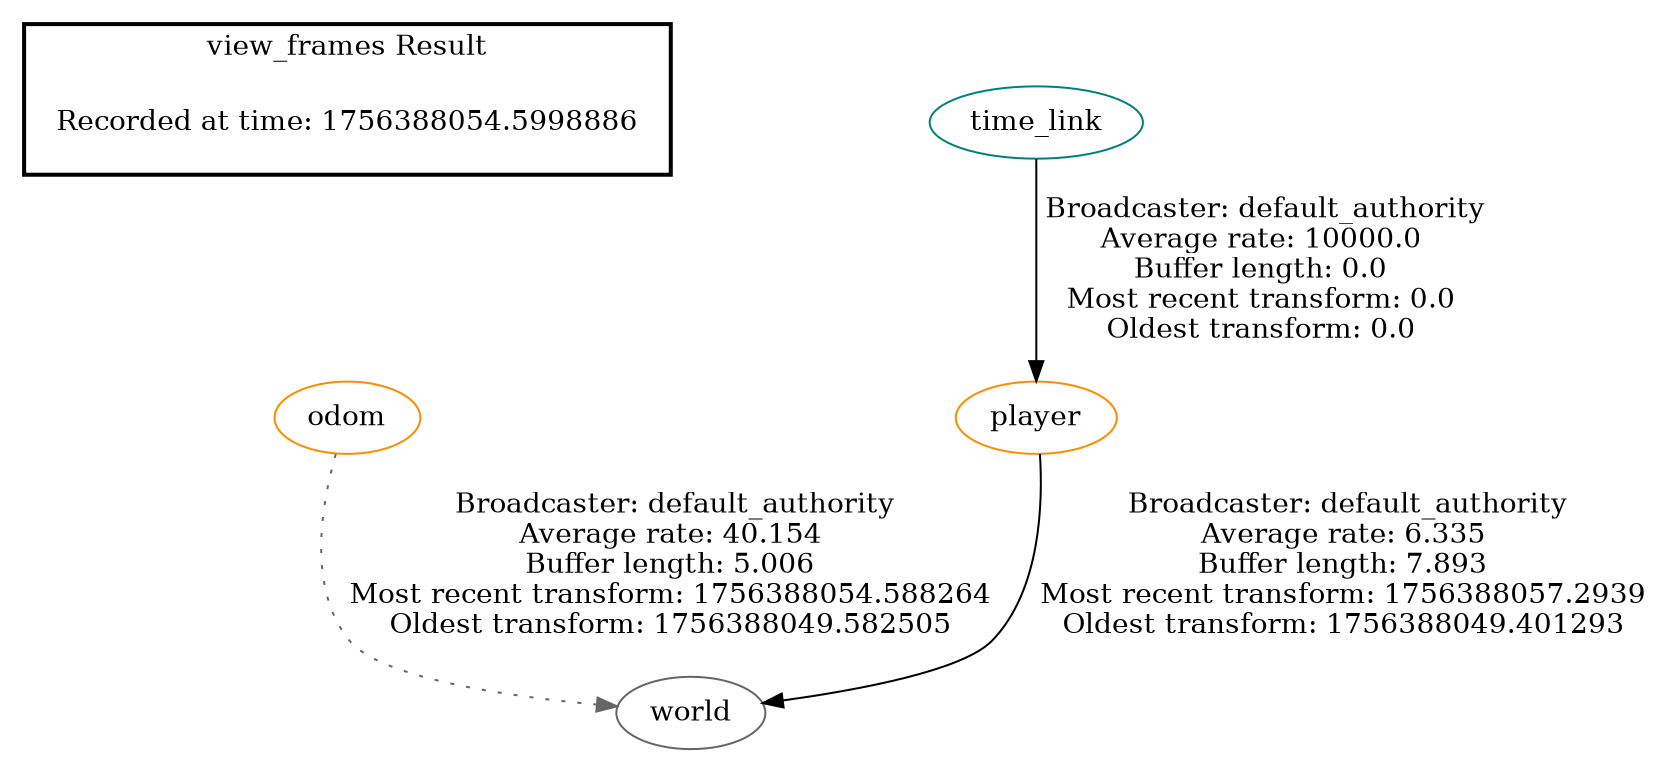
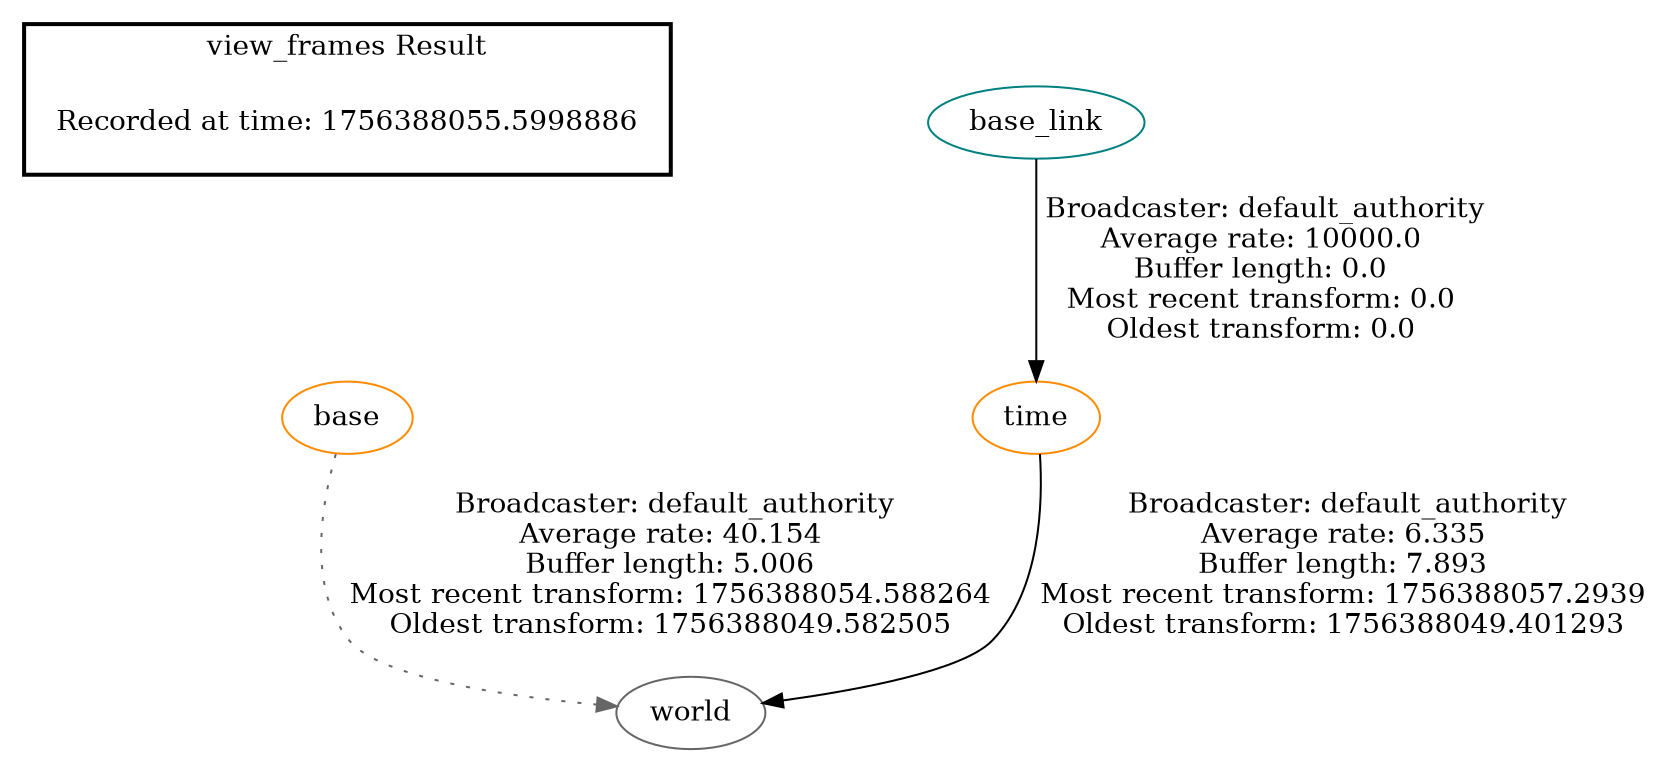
node "Recorded at time: 1756388054.5998886": label "Recorded at time: 1756388054.5998886" -> "Recorded at time: 1756388055.5998886"
node "time_link": label "time_link" -> "base_link"
node "odom": label "odom" -> "base"
node "player": label "player" -> "time"
